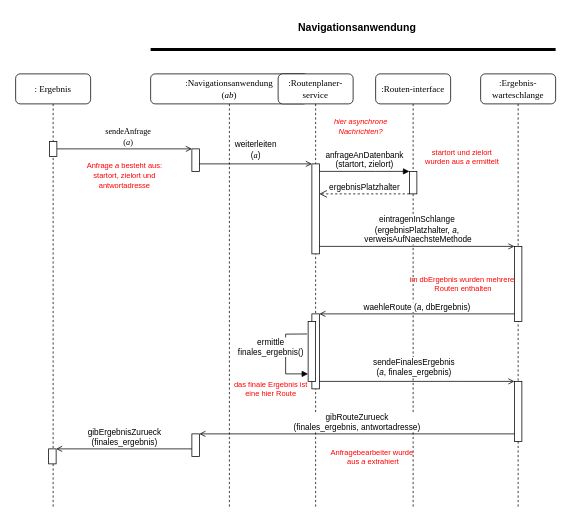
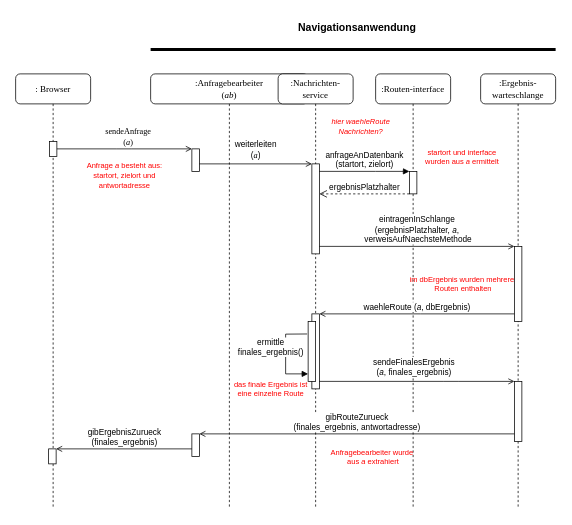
node ": Ergebnis": label ": Ergebnis" -> ": Browser"
node ":Navigationsanwendung (ab)": label ":Navigationsanwendung (ab)" -> ":Anfragebearbeiter (ab)"
node ":Routenplaner- service": label ":Routenplaner- service" -> ":Nachrichten- service"
node "hier asynchrone Nachrichten?": label "hier asynchrone Nachrichten?" -> "hier waehleRoute Nachrichten?"
node "startort und zielort wurden aus a ermittelt": label "startort und zielort wurden aus a ermittelt" -> "startort und interface wurden aus a ermittelt"
node "das finale Ergebnis ist eine hier Route": label "das finale Ergebnis ist eine hier Route" -> "das finale Ergebnis ist eine einzelne Route"
